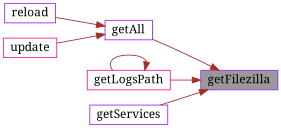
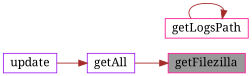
node "reload": removed
node "update": color deeppink -> purple
edge "getLogsPath" -> "getFilezilla": removed
node "getFilezilla": color purple -> deeppink
node "getServices": removed
